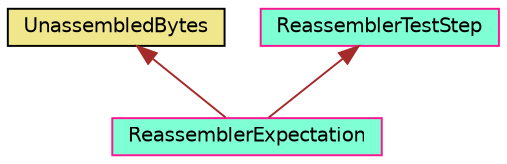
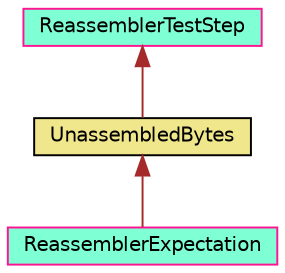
edge "ReassemblerExpectation" -> "ReassemblerTestStep": now "UnassembledBytes" -> "ReassemblerTestStep"
